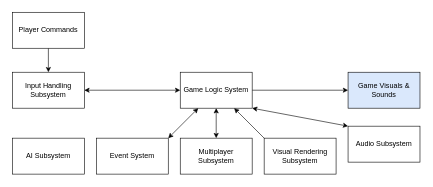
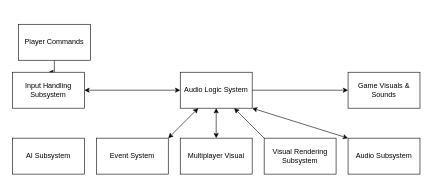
node "Player Commands": moved (48, 30) -> (54, 42)
node "Game Logic System": label "Game Logic System" -> "Audio Logic System"
node "Game Visuals & Sounds": fillcolor #dae8fc -> #ffffff
node "Audio Subsystem": moved (384, 144) -> (384, 156)
node "Multiplayer Subsystem": label "Multiplayer Subsystem" -> "Multiplayer Visual"
